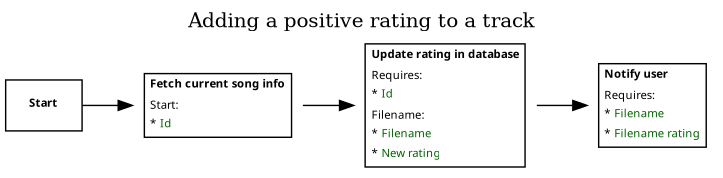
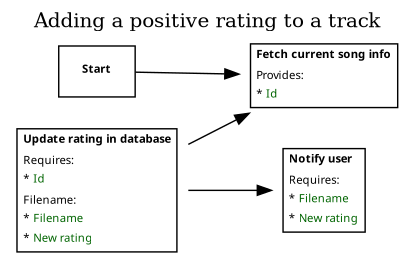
node "Fetch current song info": text "Start:" -> "Provides:"
edge "Fetch current song info" -> "Update rating in database": reversed
node "Notify user": text "Filename rating" -> "New rating"
